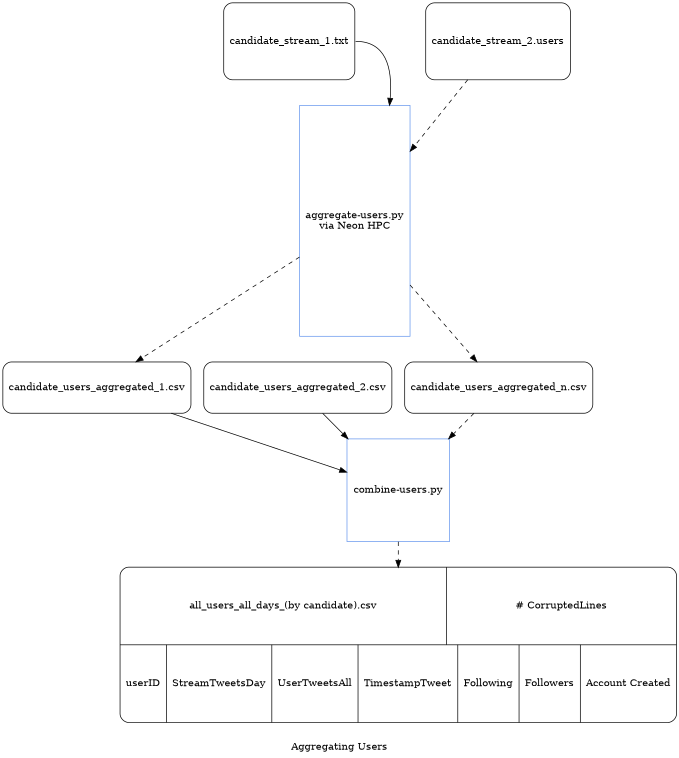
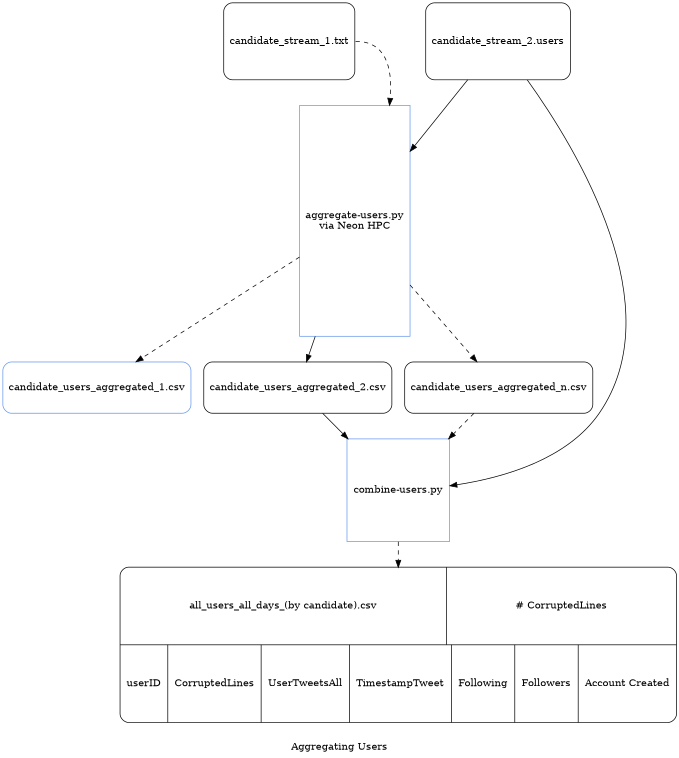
edge "candidate_stream_1.txt" -> "aggregate-users.py via Neon HPC": style solid -> dashed
edge "candidate_stream_2.users" -> "aggregate-users.py via Neon HPC": style dashed -> solid
edge "aggregate-users.py via Neon HPC" -> "candidate_users_aggregated_2.csv": added
node "candidate_users_aggregated_1.csv": color black -> #6495ed
edge "candidate_users_aggregated_1.csv" -> "combine-users.py": now "candidate_stream_2.users" -> "combine-users.py"
node "all_users_all_days_(by candidate).csv": text "StreamTweetsDay" -> "CorruptedLines"
